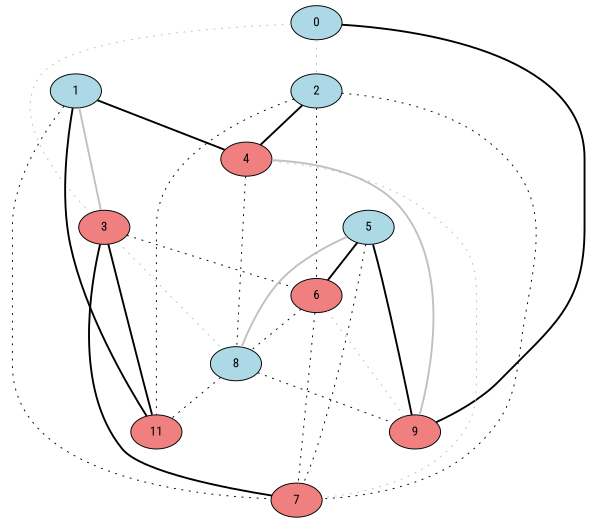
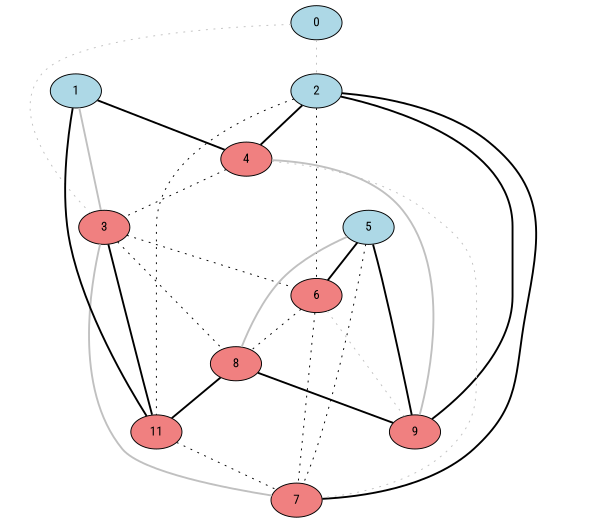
edge "0" -- "9": now "2" -- "9"
edge "4" -- "8": now "4" -- "3"
edge "3" -- "8": color gray -> black
edge "2" -- "7": style dotted -> bold
node "8": fillcolor lightblue -> lightcoral
edge "1" -- "7": now "11" -- "7"
edge "8" -- "9": style dotted -> bold
edge "8" -- "11": style dotted -> bold
edge "3" -- "7": color black -> gray
